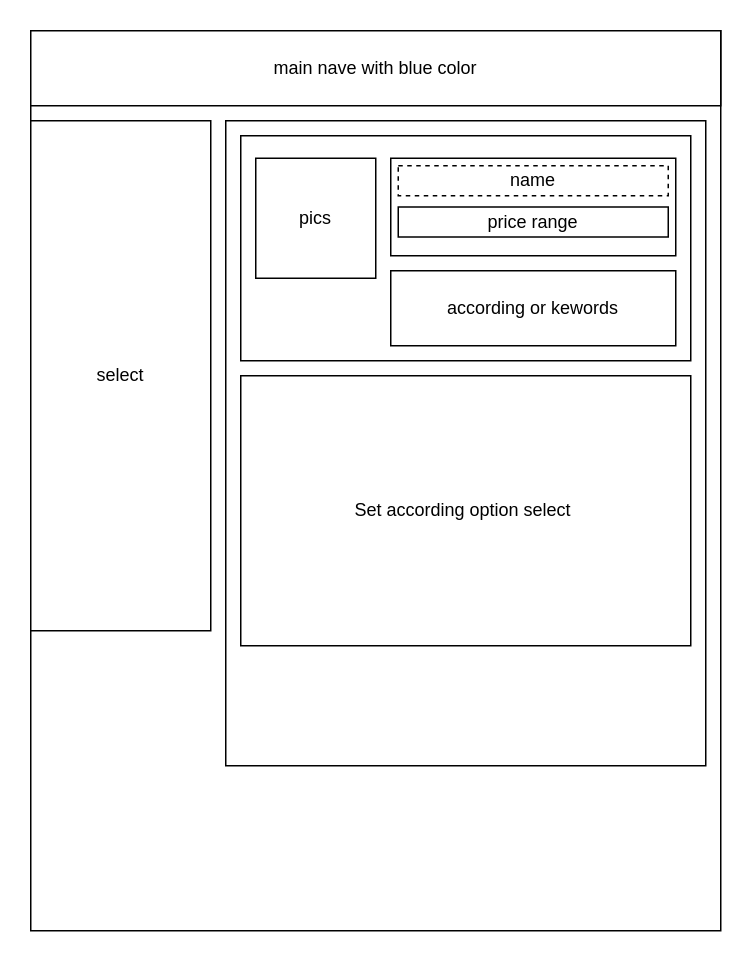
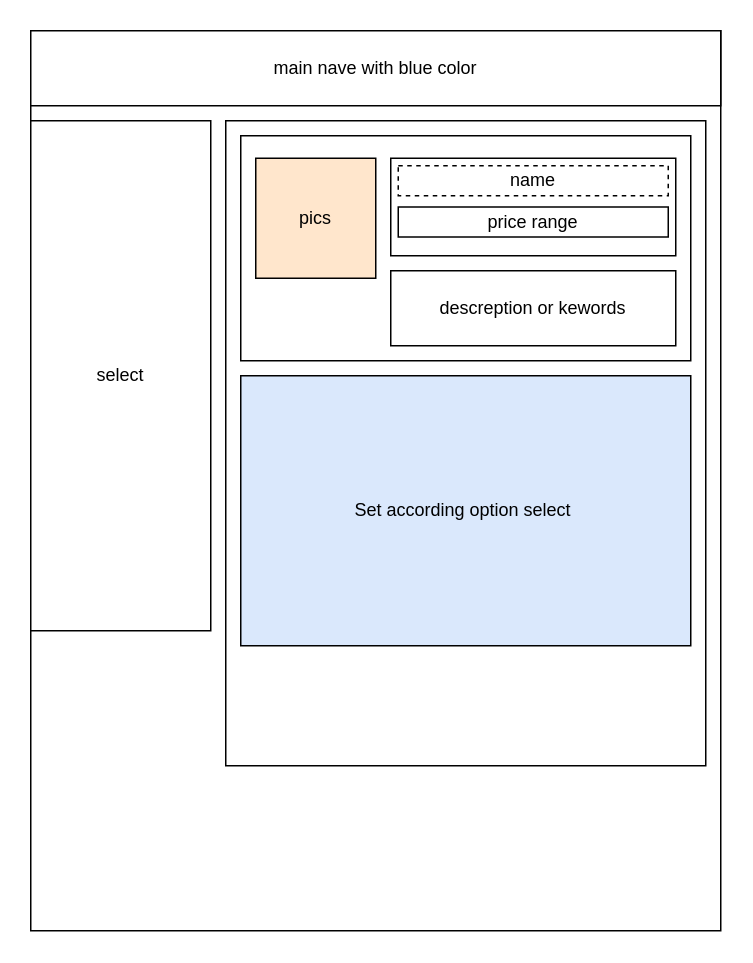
node "pics": fillcolor #ffffff -> #ffe6cc
node "according or kewords": label "according or kewords" -> "descreption or kewords"
node "Set according option select": fillcolor #ffffff -> #dae8fc
